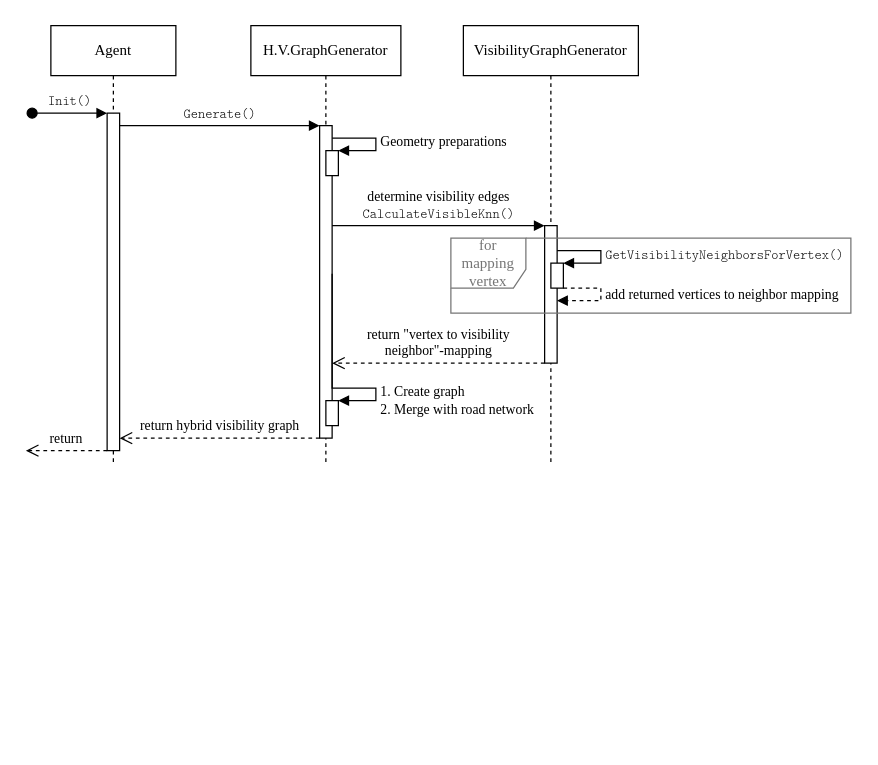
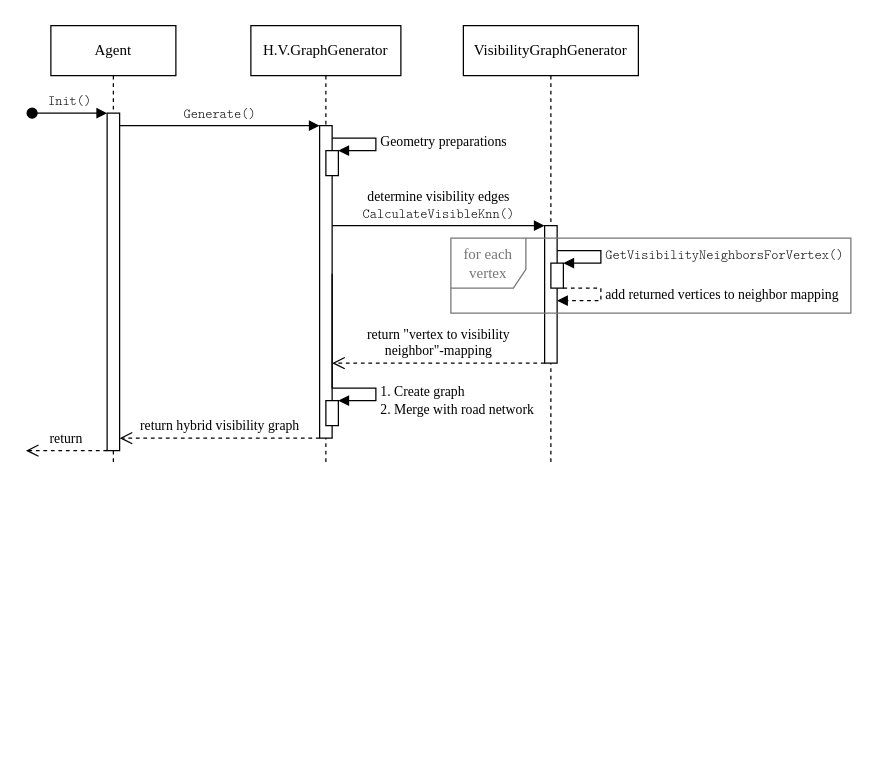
node "for mapping vertex": label "for mapping vertex" -> "for each vertex"
